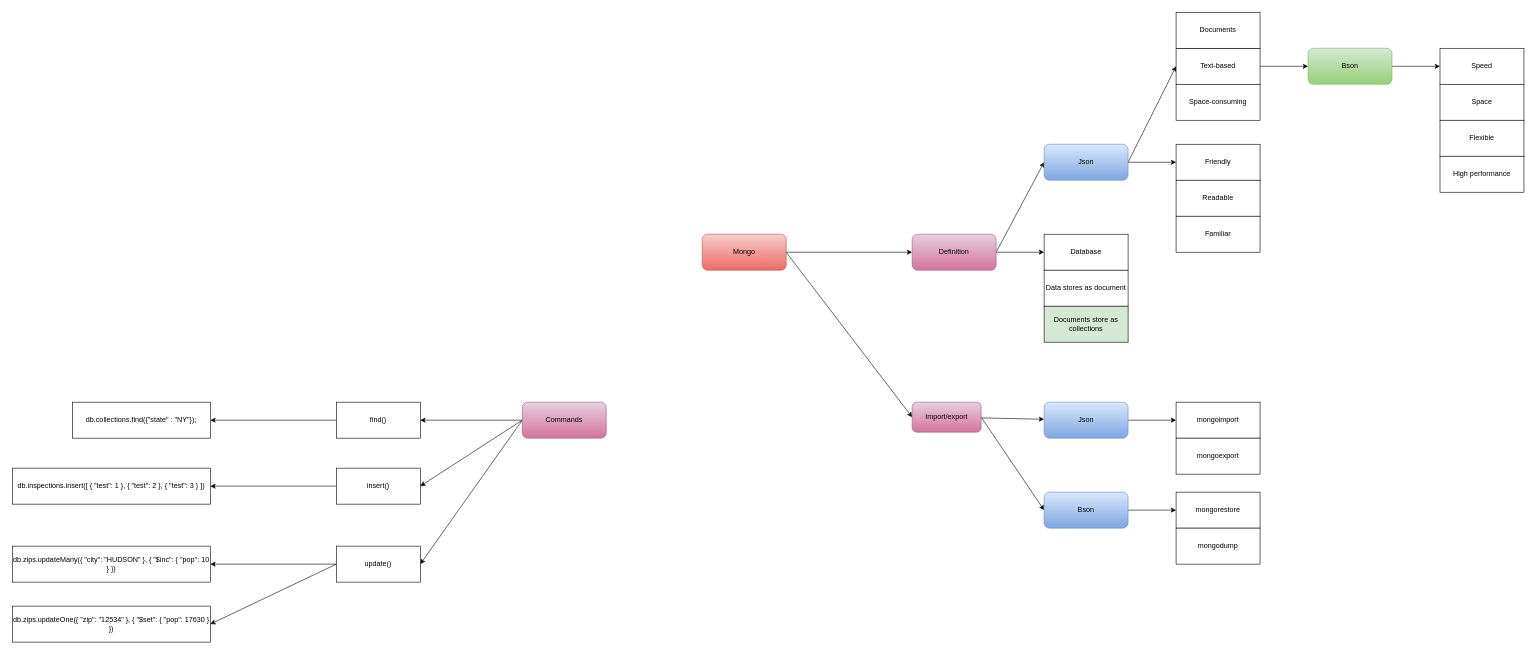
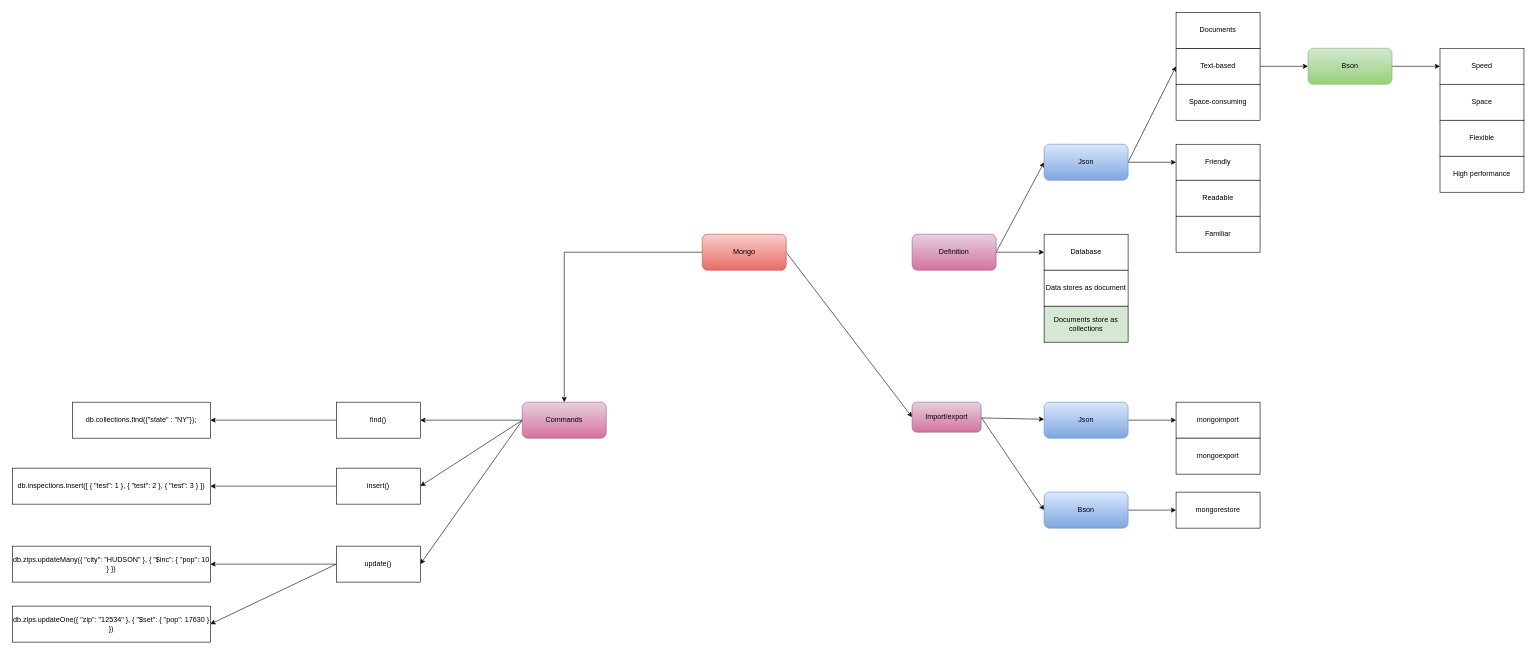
edge "Mongo" -> "Definition": now "Mongo" -> "Commands"
node "mongodump": removed
